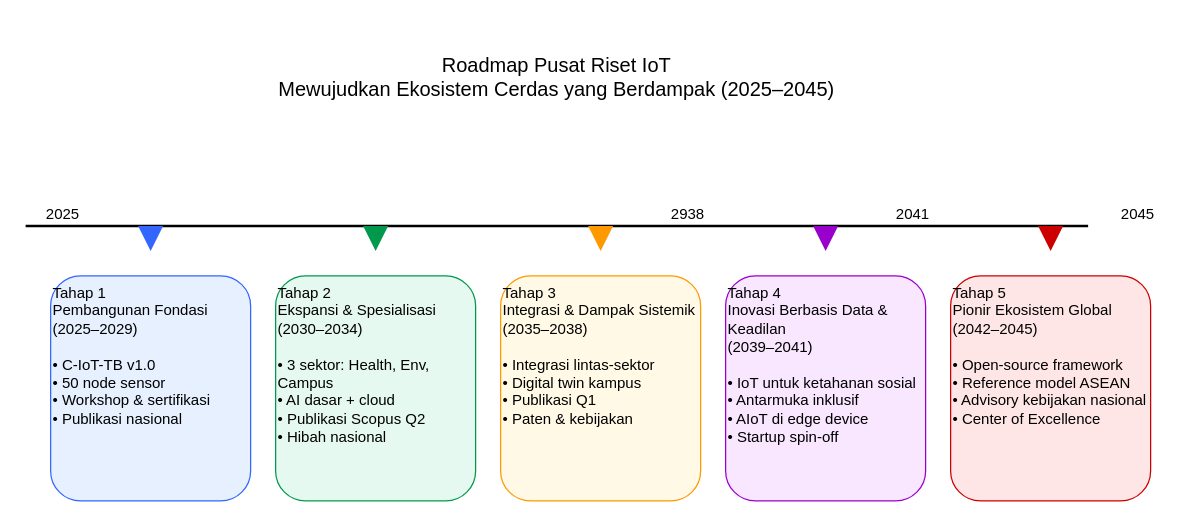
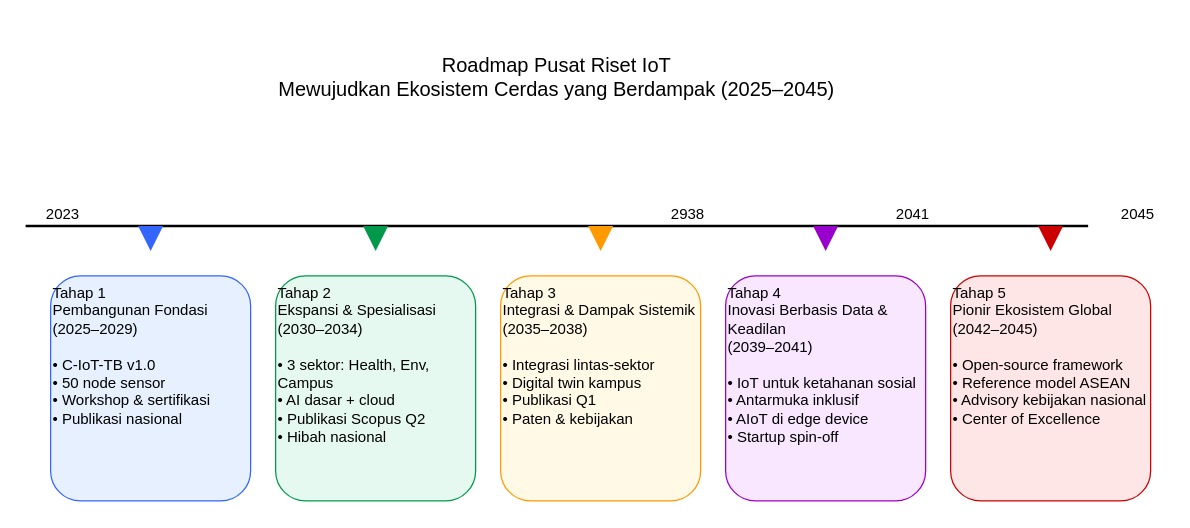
node "2025": label "2025" -> "2023"
